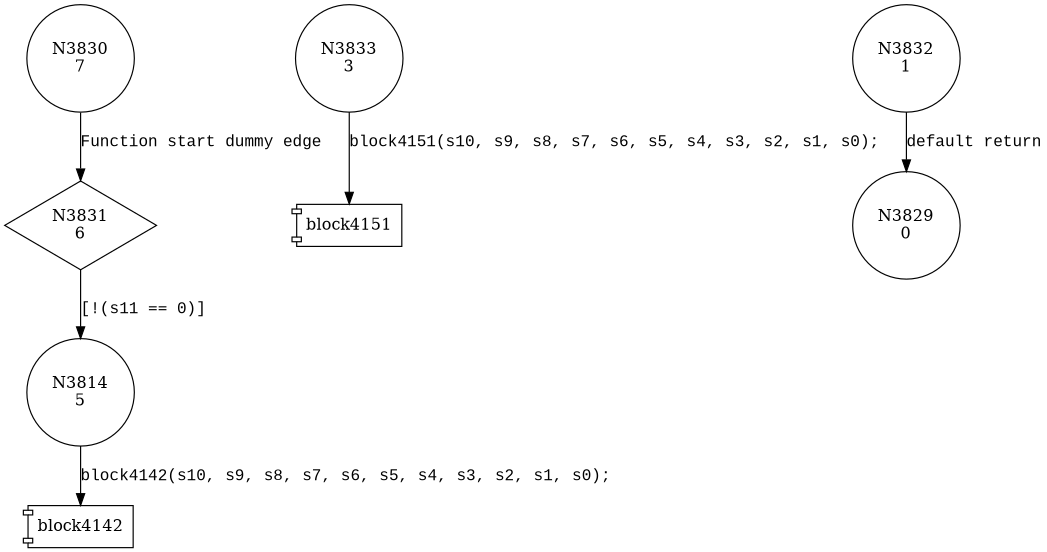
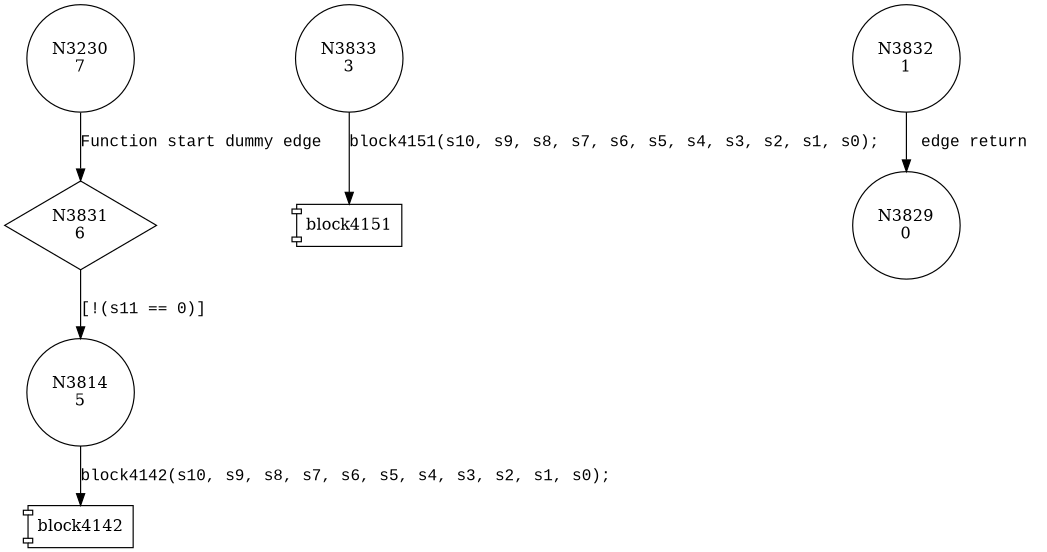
node "N3830 7": label "N3830 7" -> "N3230 7"
edge "N3832 1" -> "N3829 0": label "default return" -> "edge return"
